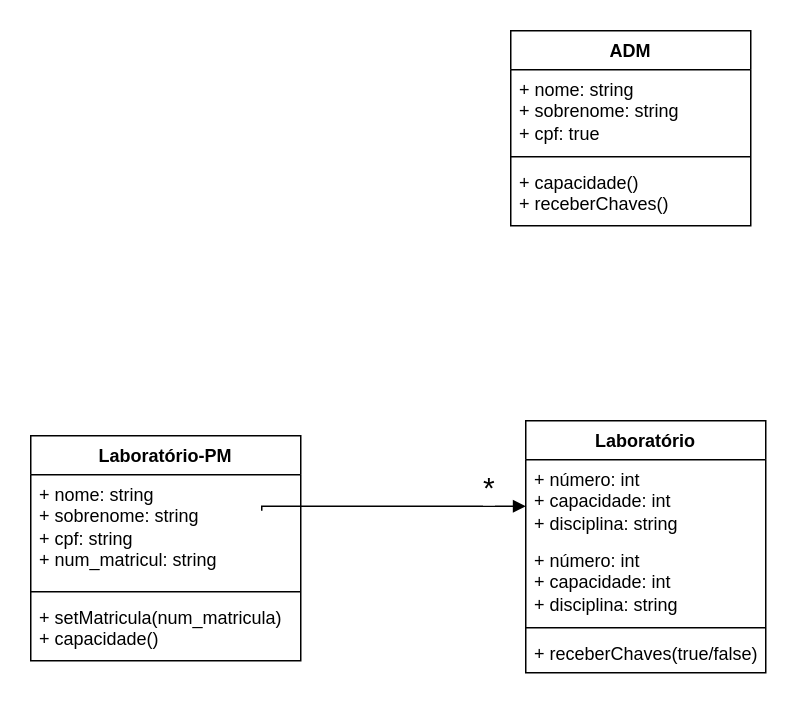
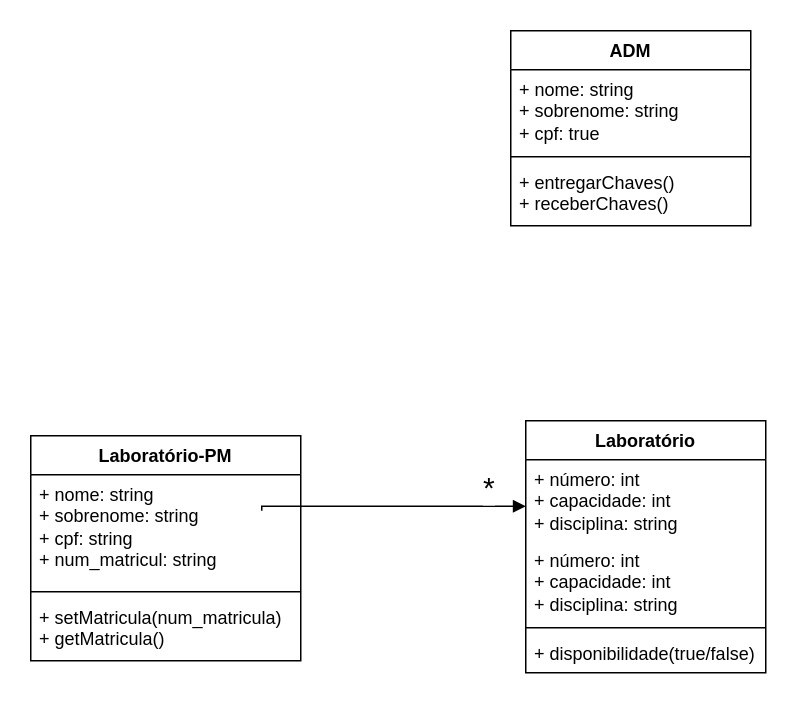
node "+ capacidade() + receberChaves()": label "+ capacidade() + receberChaves()" -> "+ entregarChaves() + receberChaves()"
node "+ setMatricula(num_matricula) + capacidade()": label "+ setMatricula(num_matricula) + capacidade()" -> "+ setMatricula(num_matricula) + getMatricula()"
node "+ receberChaves(true/false)": label "+ receberChaves(true/false)" -> "+ disponibilidade(true/false)"
